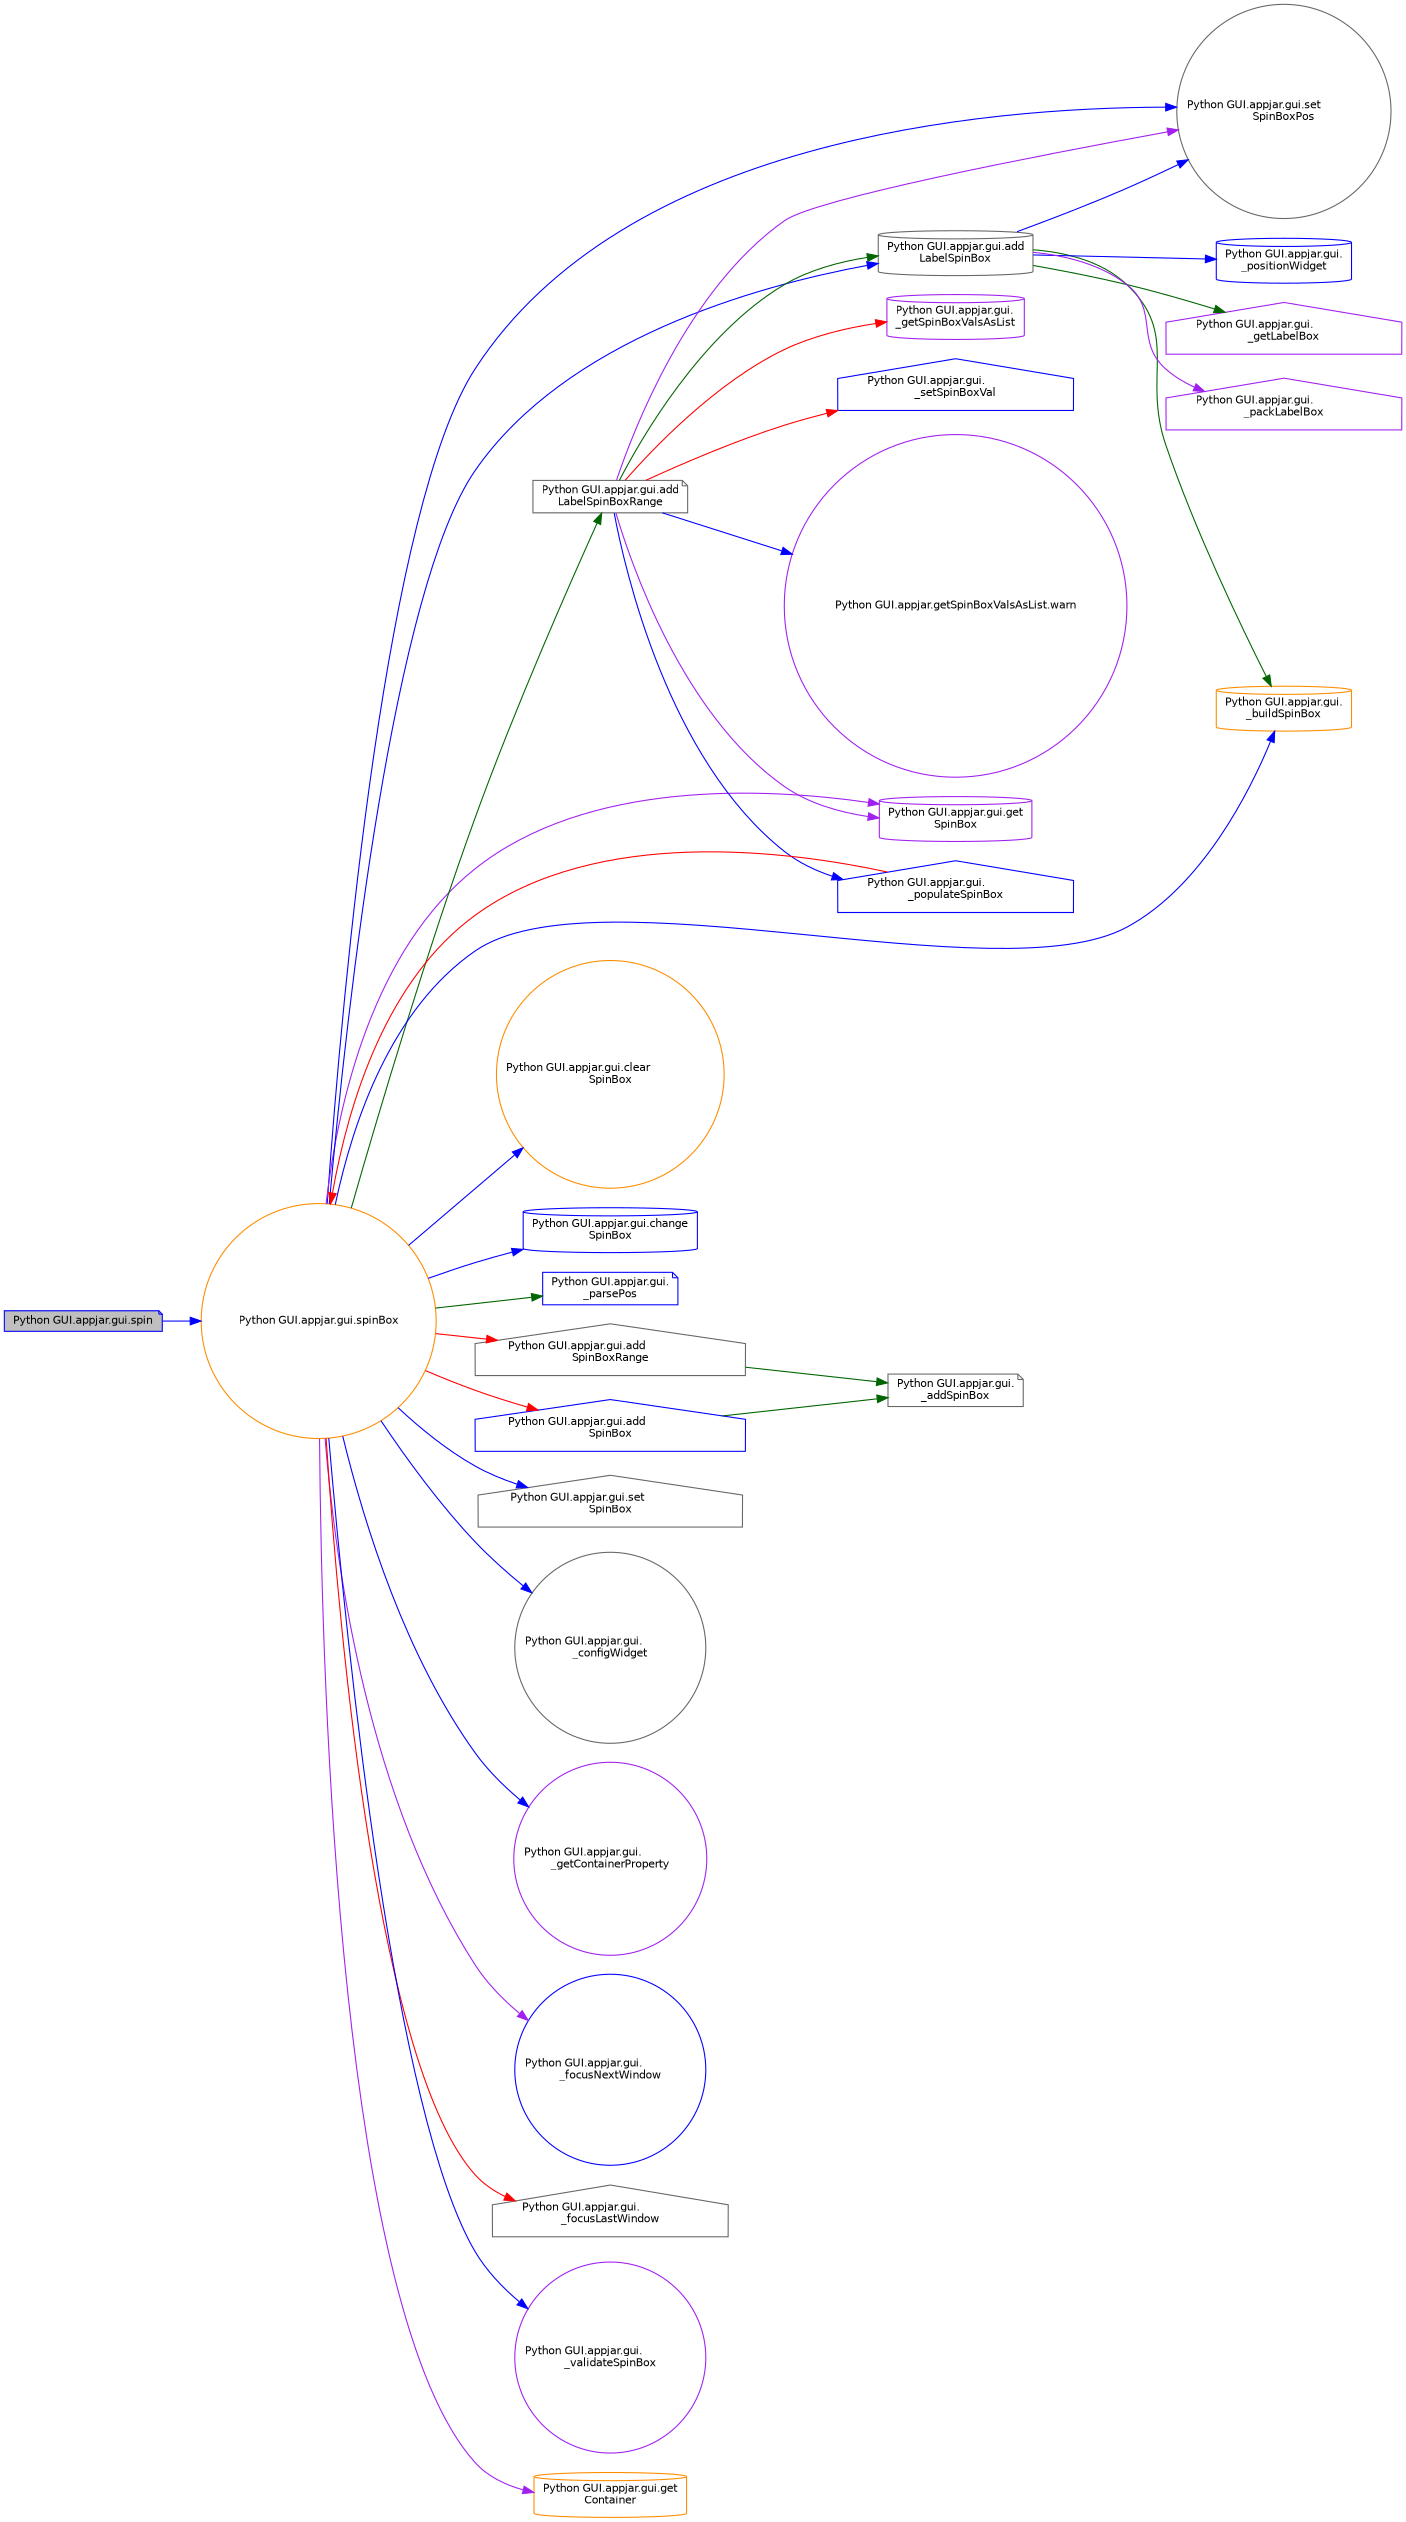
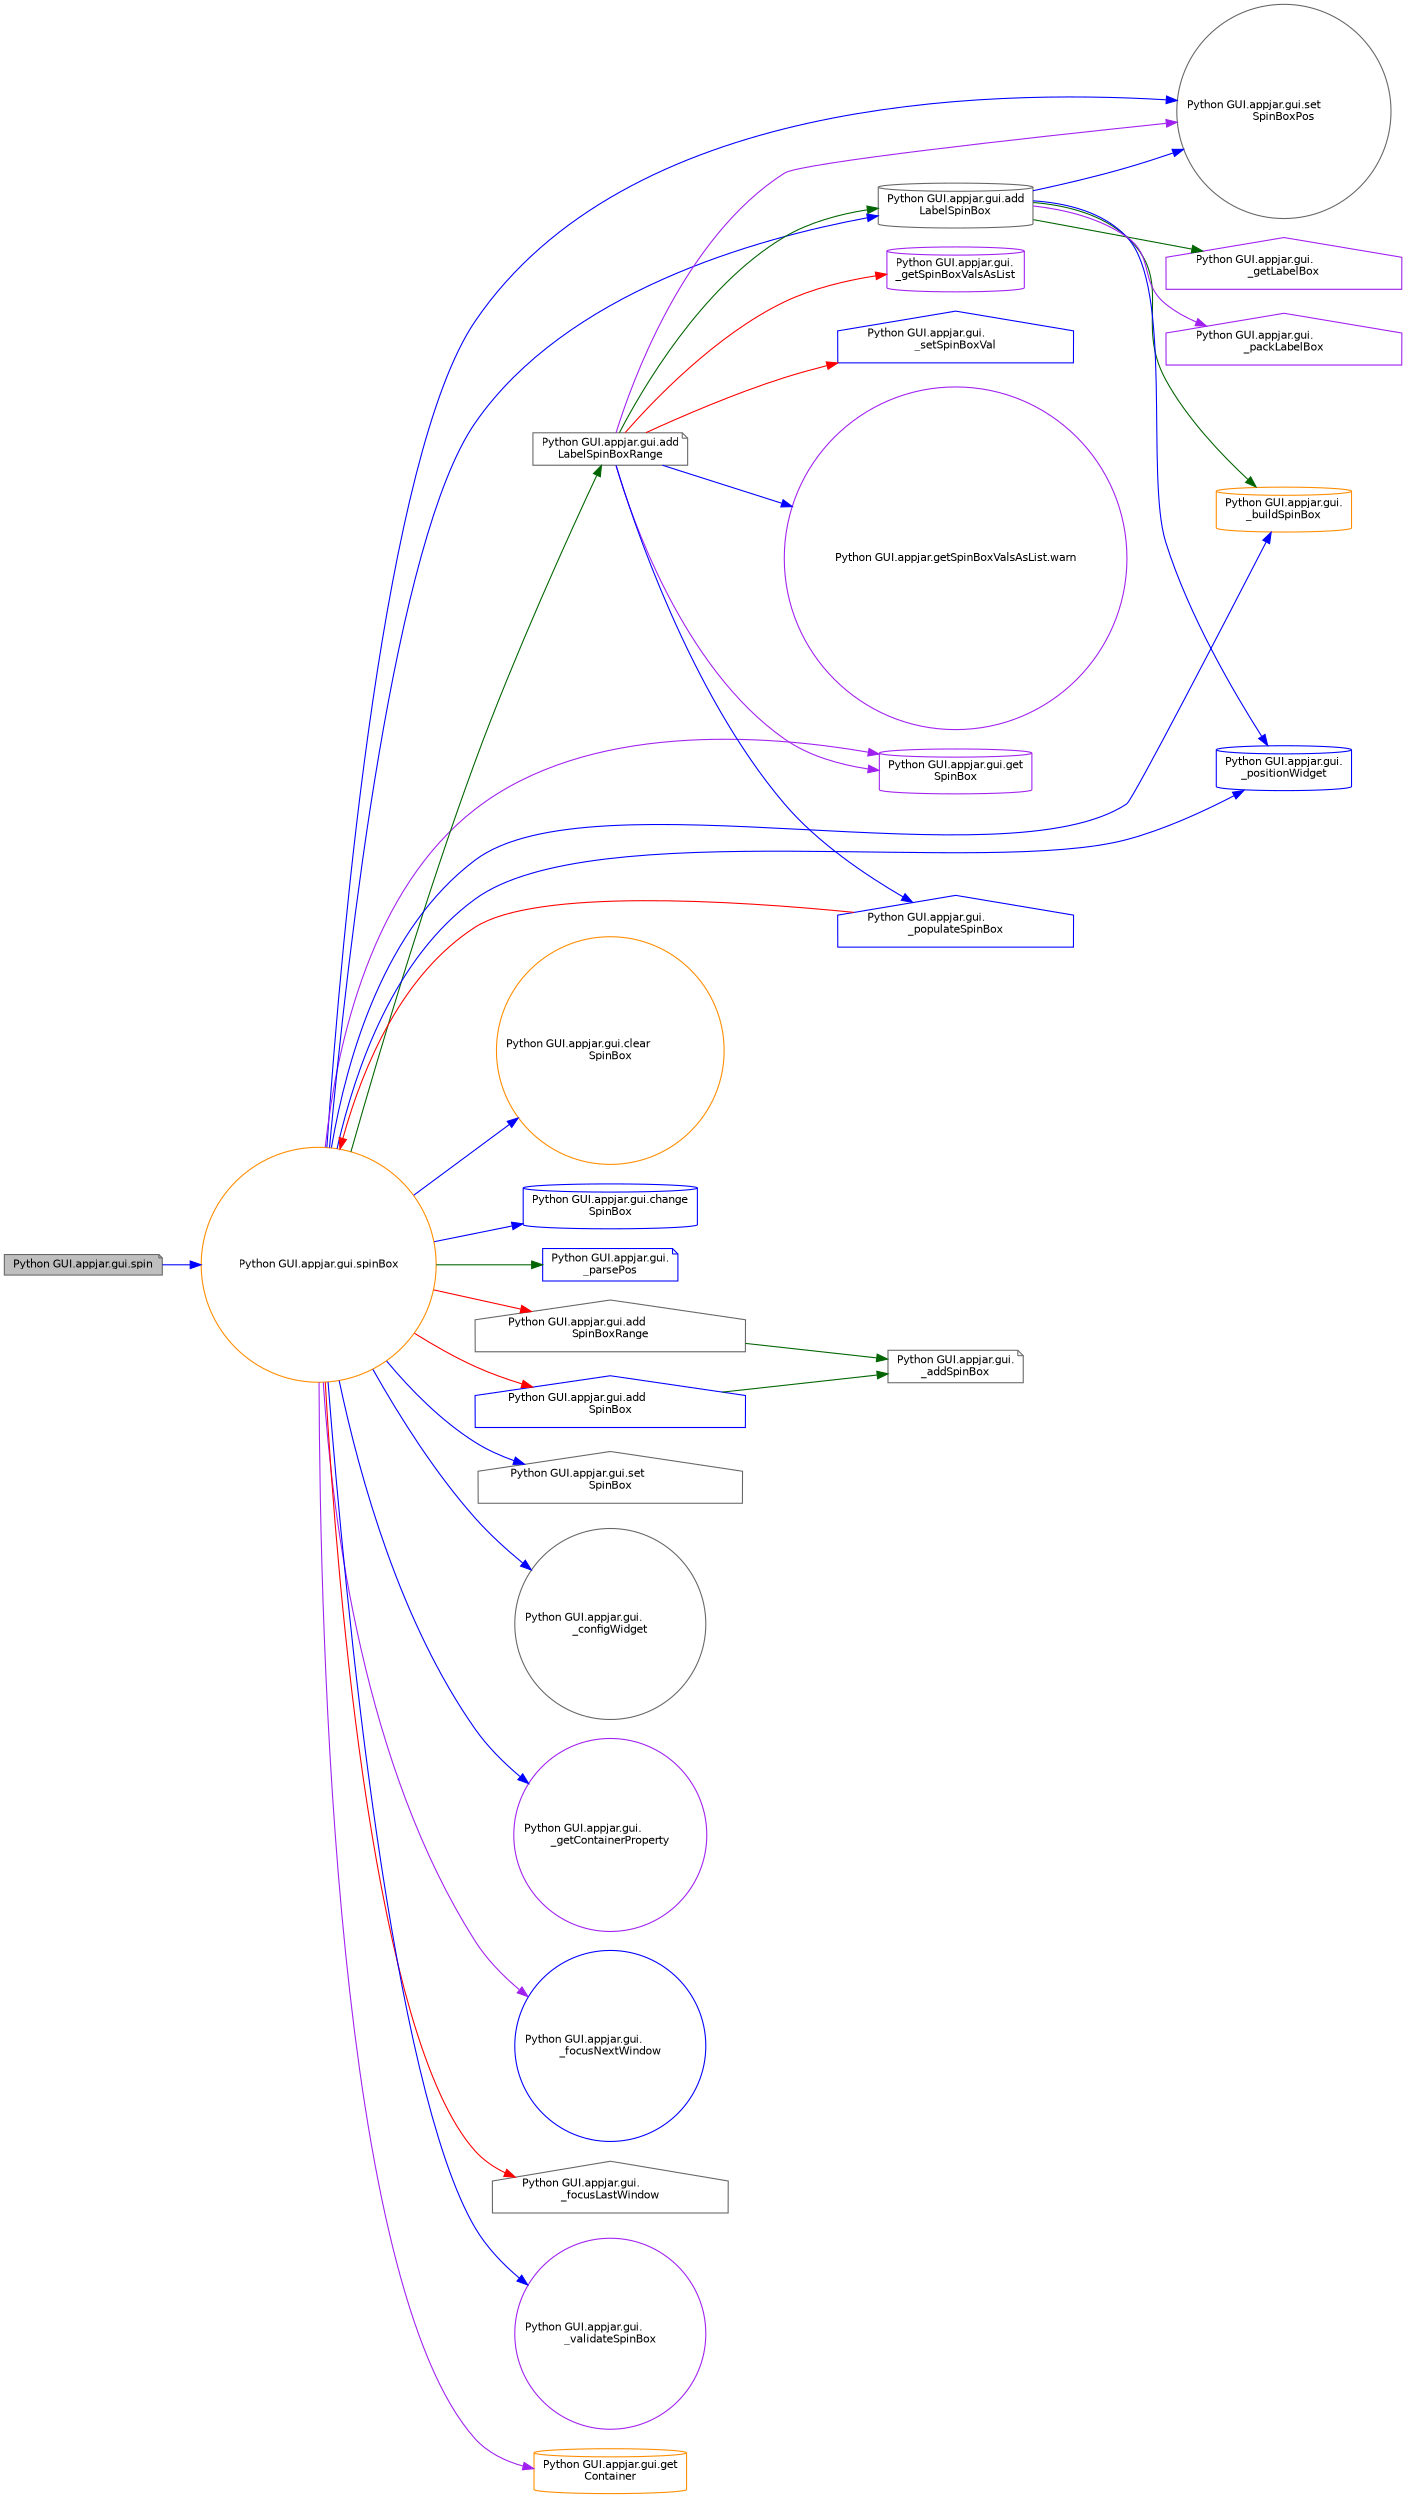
edge "Python GUI.appjar.gui.spinBox" -> "Python GUI.appjar.gui. _positionWidget": added
node "Python GUI.appjar.gui.spin": color blue -> gray40
